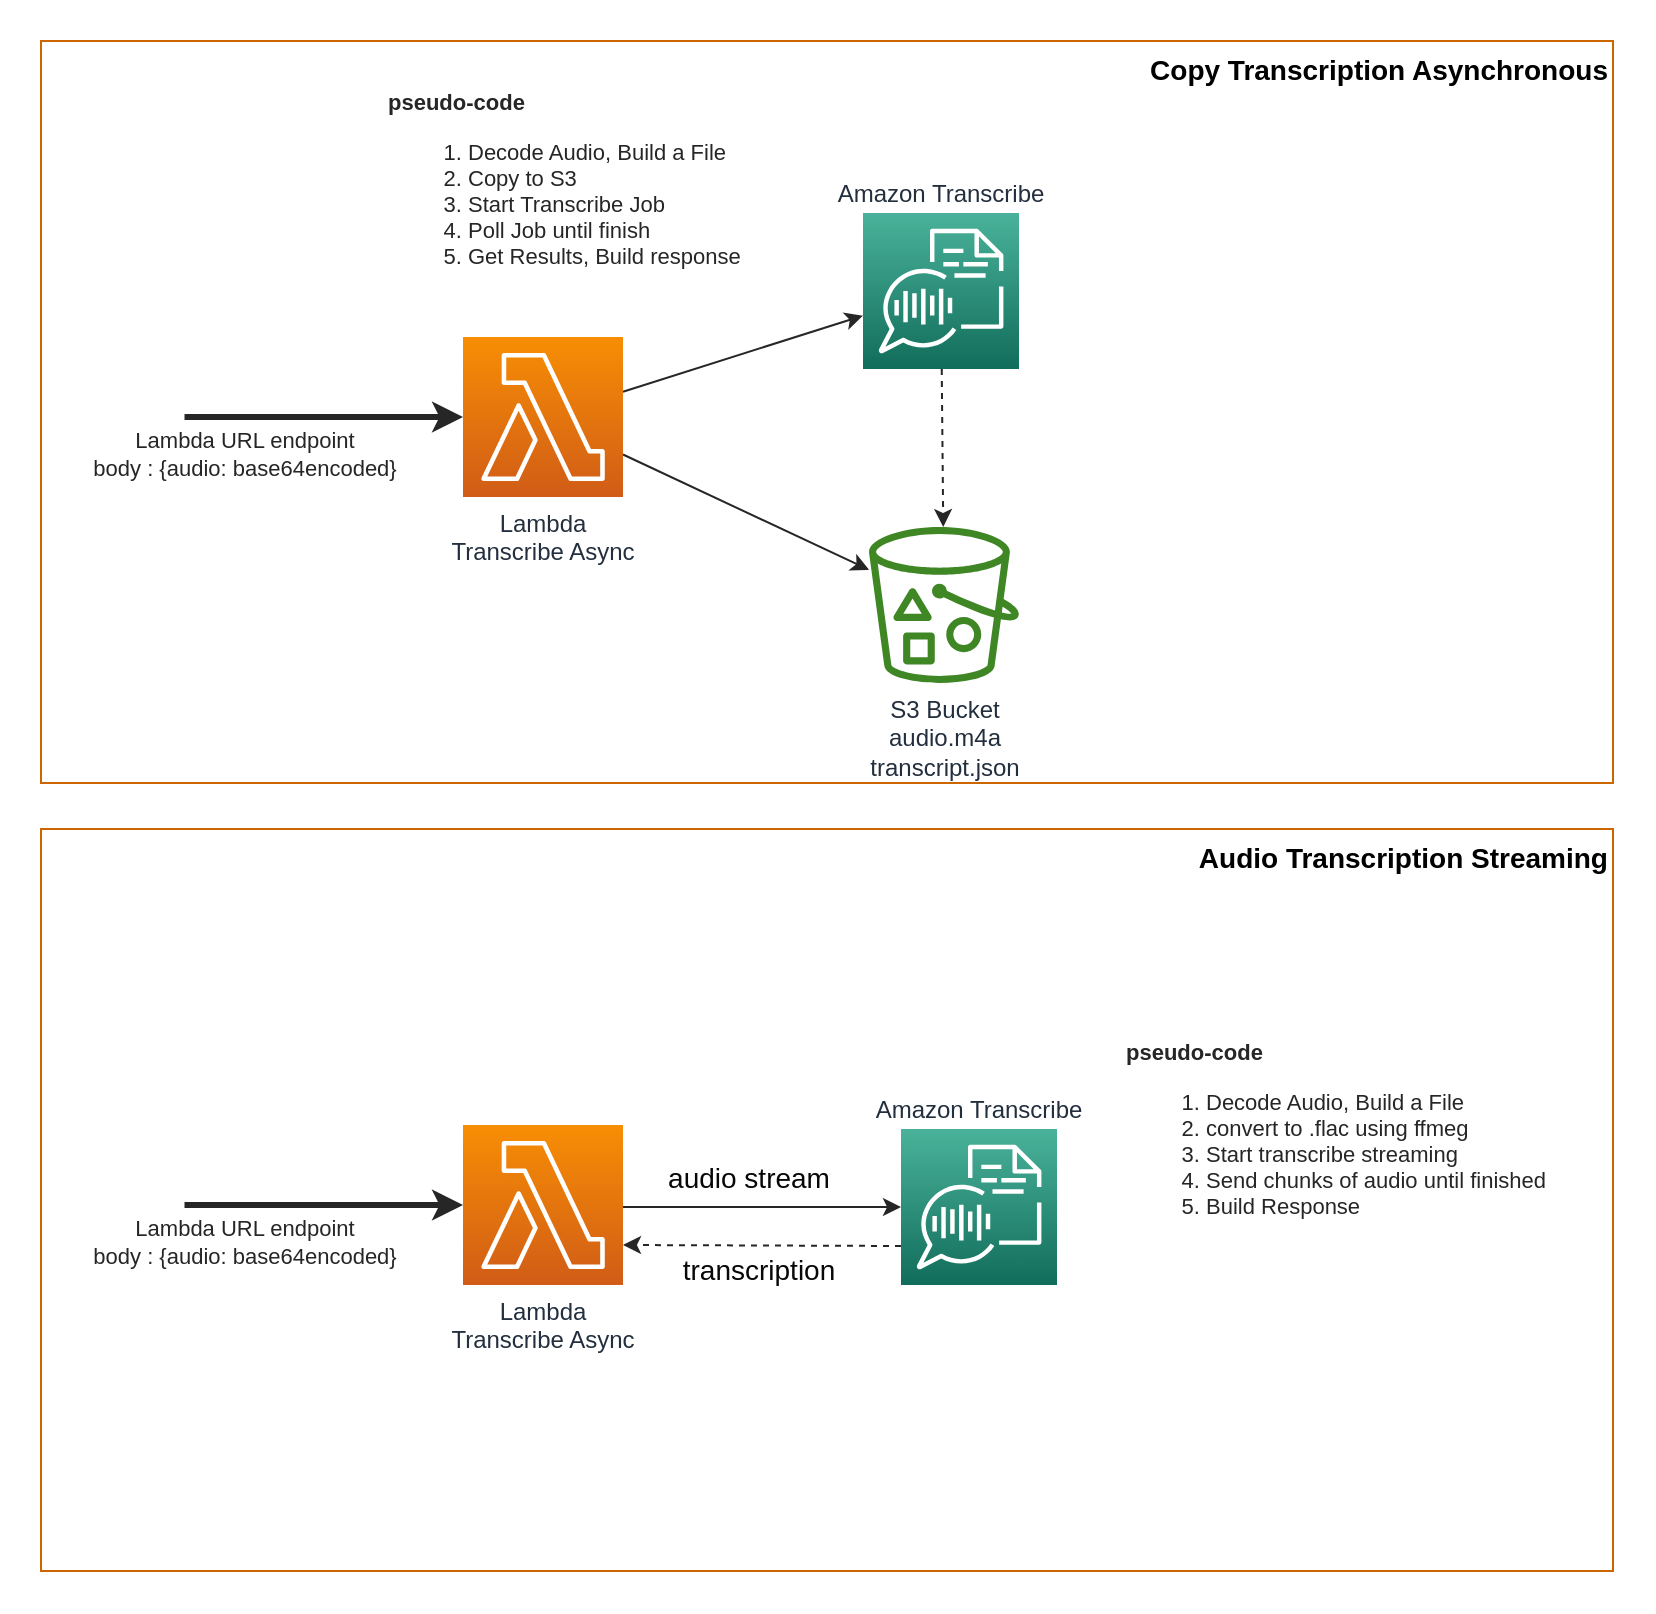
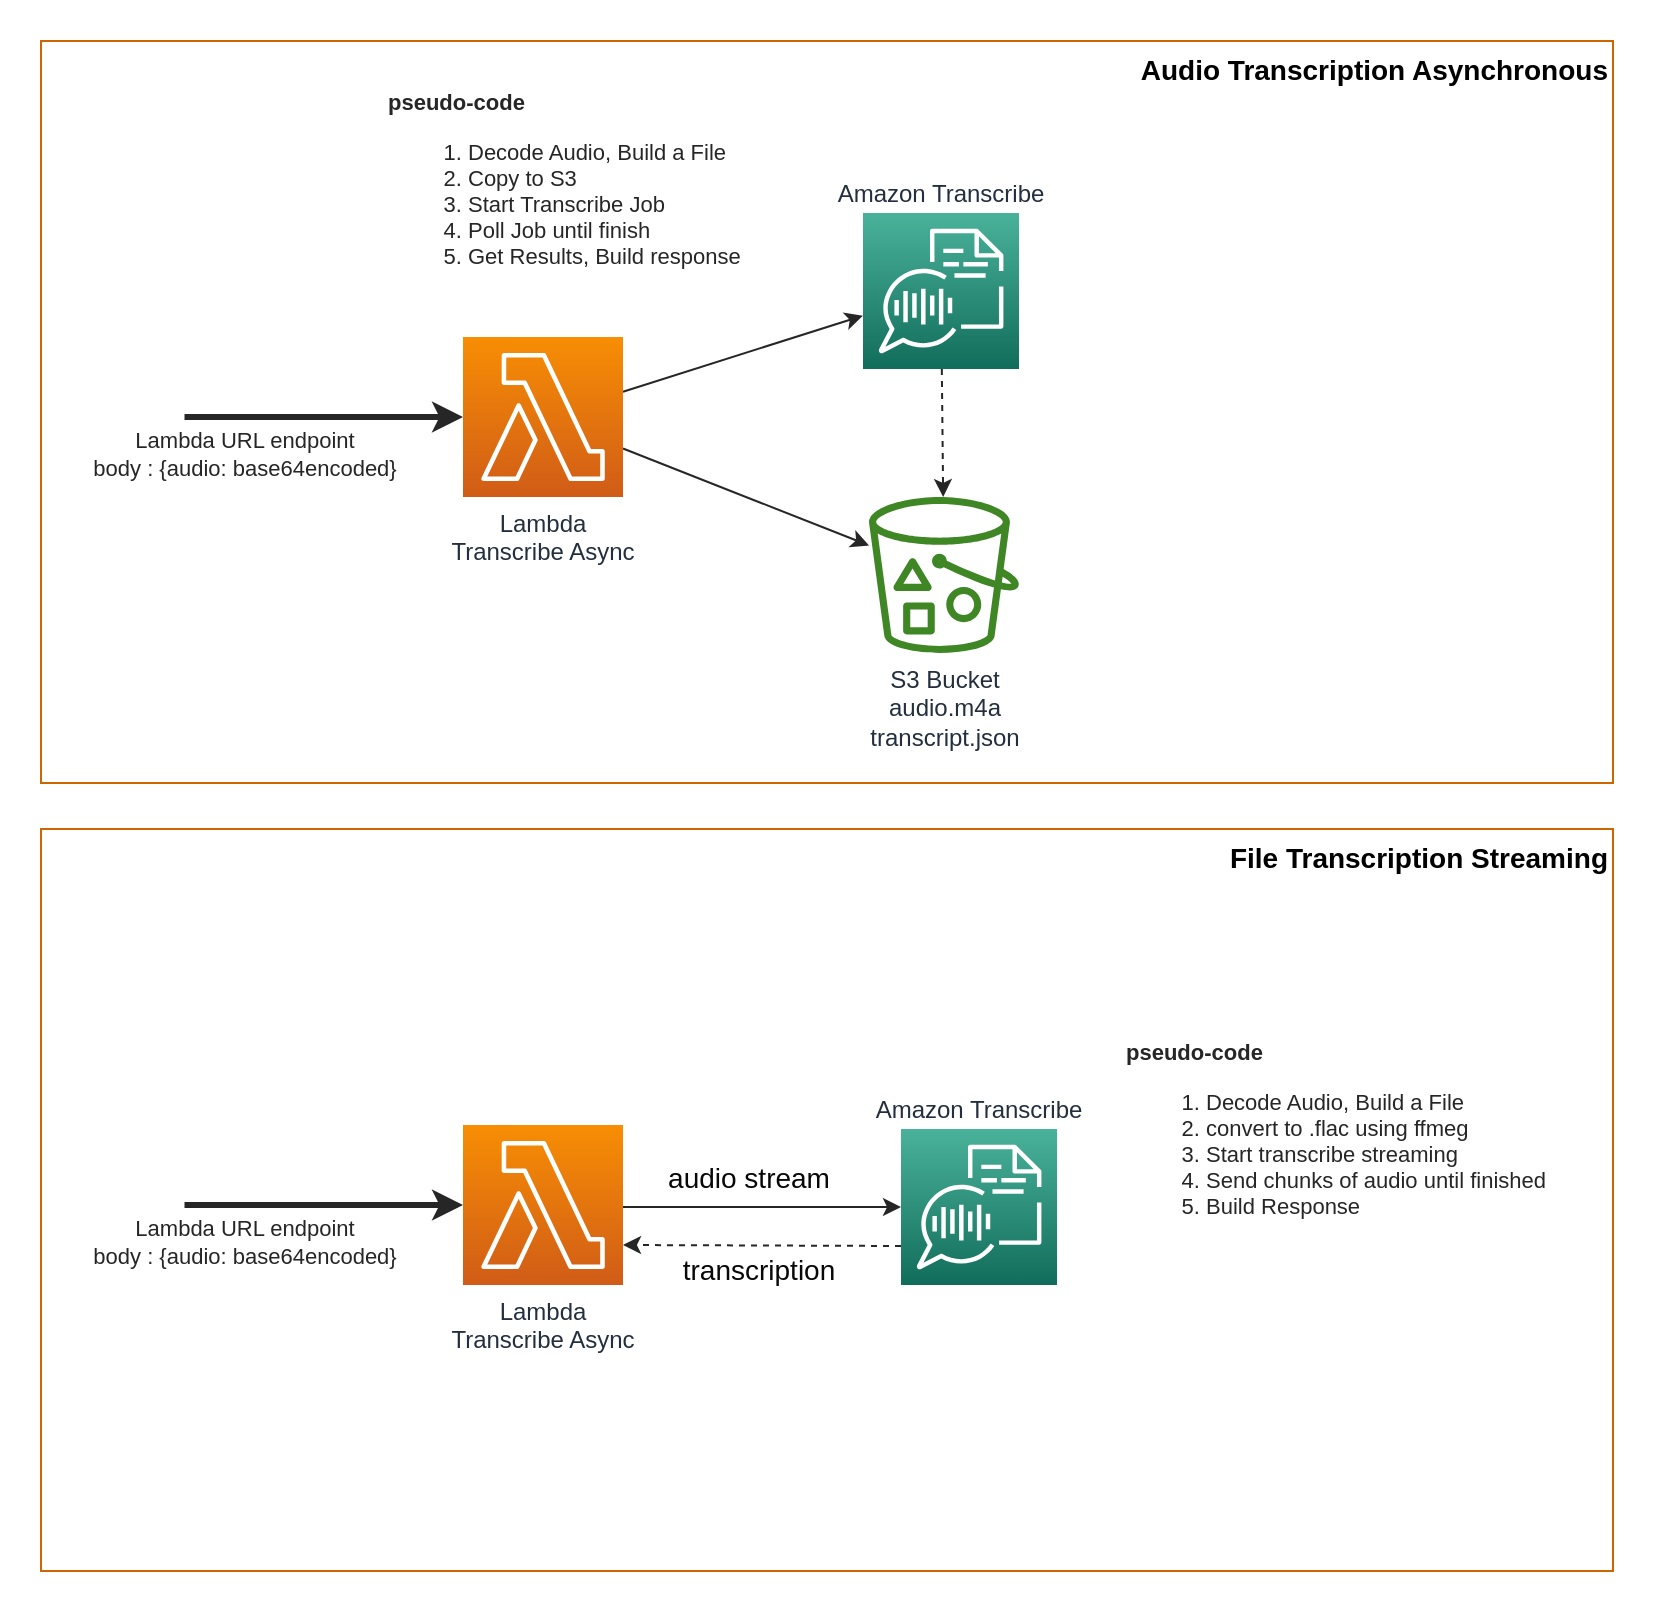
node "Copy Transcription Asynchronous": label "Copy Transcription Asynchronous" -> "Audio Transcription Asynchronous"
node "S3 Bucket audio.m4a transcript.json": moved (944, 605) -> (944, 575)
node "Audio Transcription Streaming": label "Audio Transcription Streaming" -> "File Transcription Streaming"
